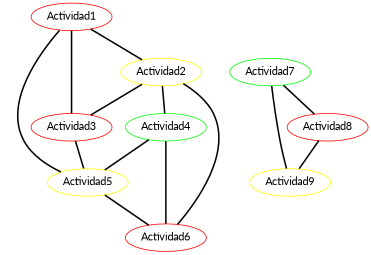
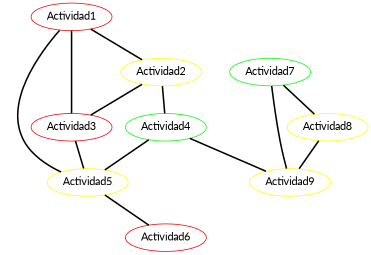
node "Actividad8": color red -> yellow
edge "Actividad2" -- "Actividad6": removed
edge "Actividad4" -- "Actividad6": now "Actividad4" -- "Actividad9"
